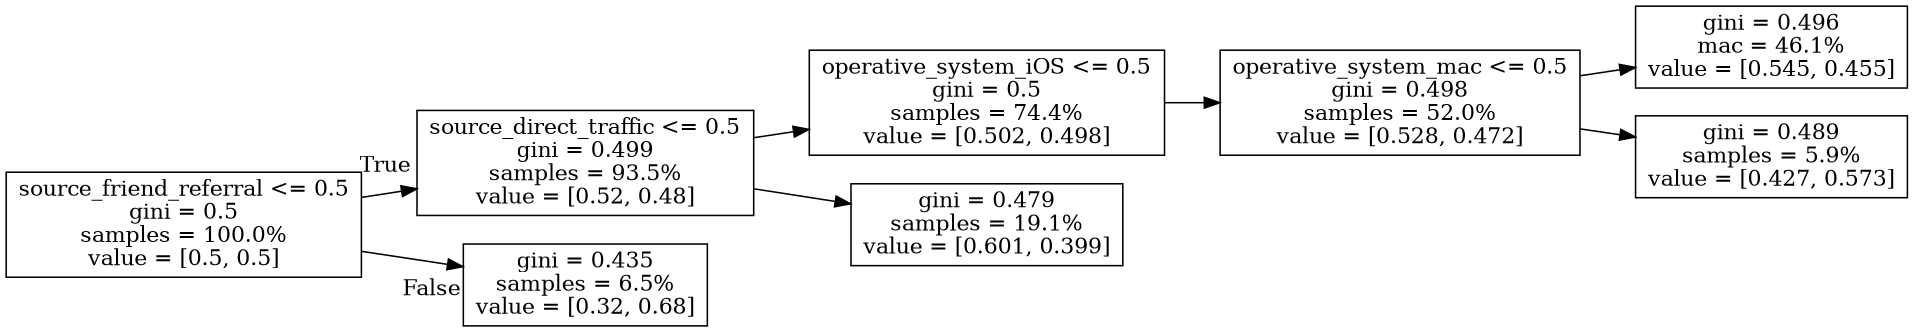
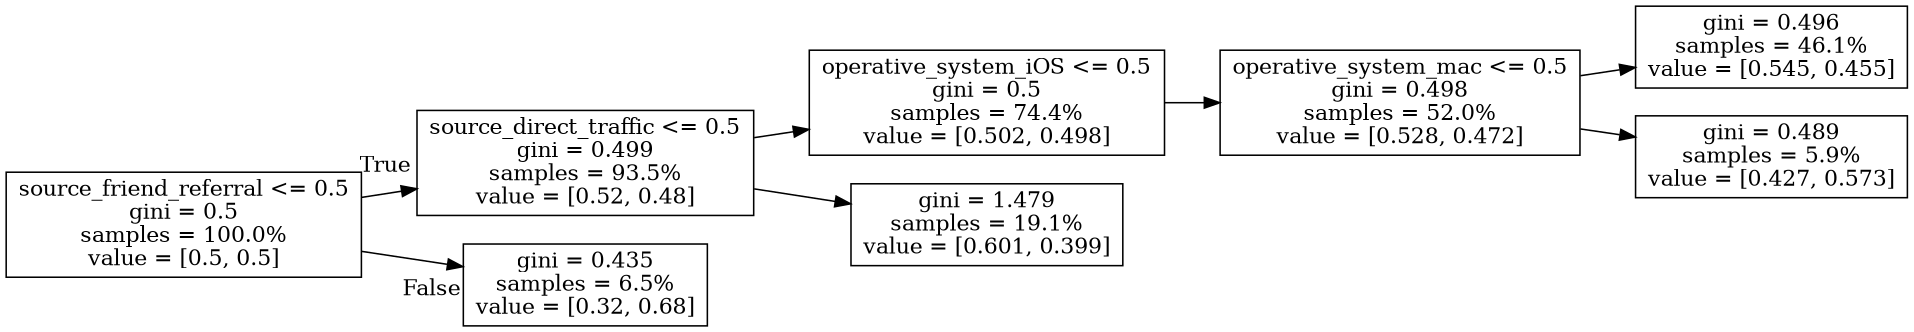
node "gini = 0.496 mac = 46.1% value = [0.545, 0.455]": label "gini = 0.496 mac = 46.1% value = [0.545, 0.455]" -> "gini = 0.496 samples = 46.1% value = [0.545, 0.455]"
node "gini = 0.479 samples = 19.1% value = [0.601, 0.399]": label "gini = 0.479 samples = 19.1% value = [0.601, 0.399]" -> "gini = 1.479 samples = 19.1% value = [0.601, 0.399]"
